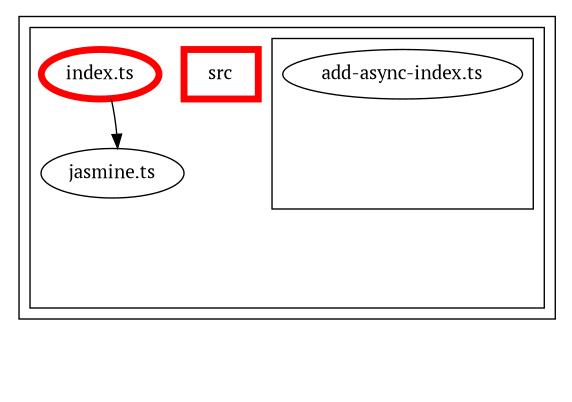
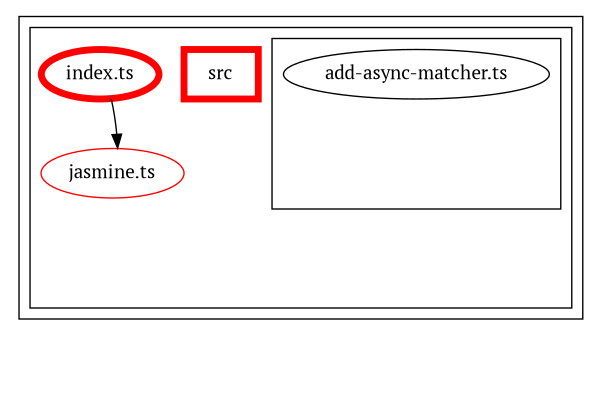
node "add-async-index.ts": label "add-async-index.ts" -> "add-async-matcher.ts"
node "jasmine.ts": color black -> #ff0000
